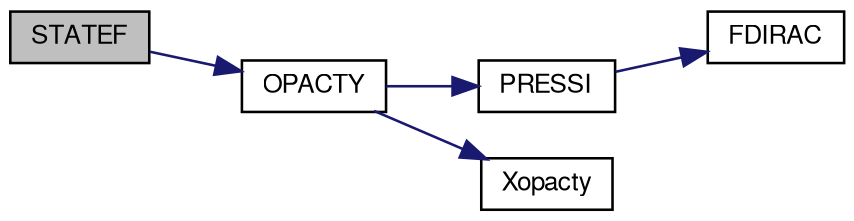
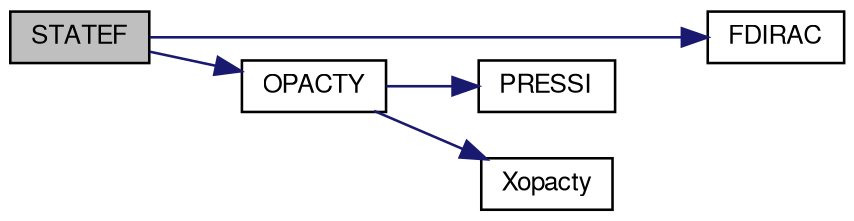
edge "PRESSI" -> "FDIRAC": now "STATEF" -> "FDIRAC"
